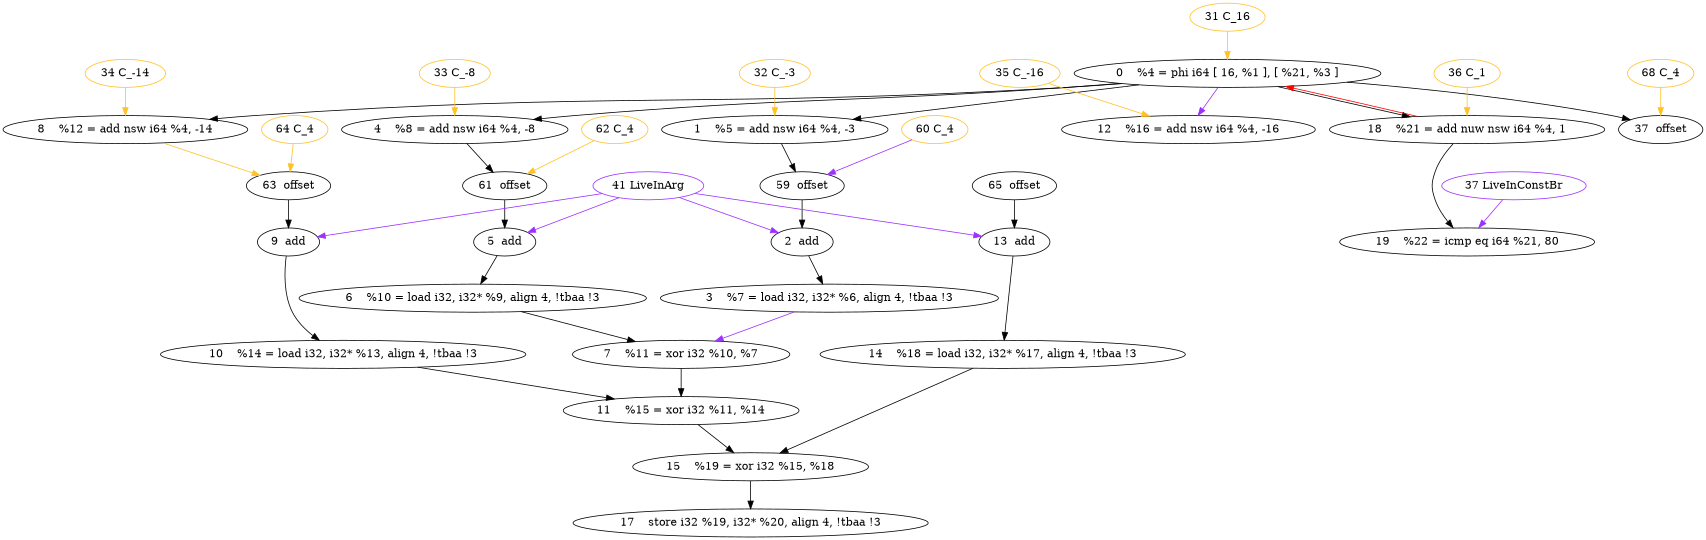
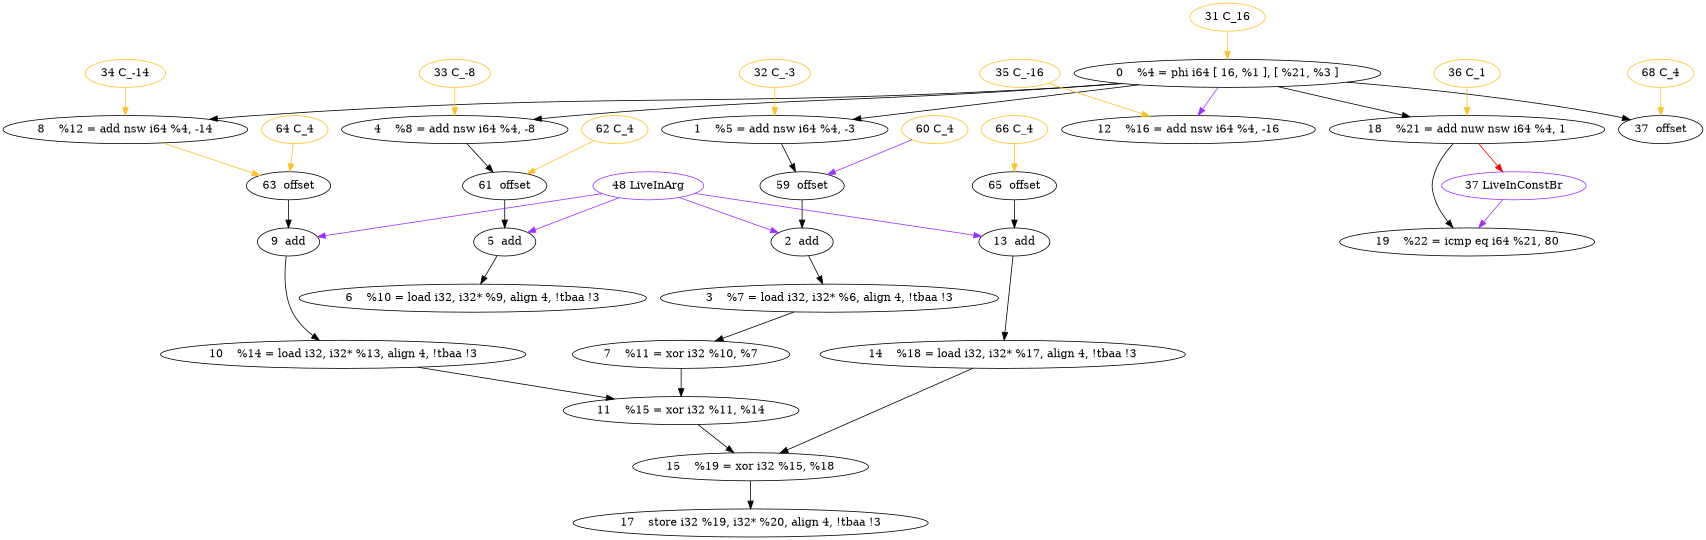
edge "18    %21 = add nuw nsw i64 %4, 1" -> "0    %4 = phi i64 [ 16, %1 ], [ %21, %3 ]": now "18    %21 = add nuw nsw i64 %4, 1" -> "37 LiveInConstBr"
node "66 C_4": added
node "41 LiveInArg": label "41 LiveInArg" -> "48 LiveInArg"
edge "3    %7 = load i32, i32* %6, align 4, !tbaa !3" -> "7    %11 = xor i32 %10, %7": color purple1 -> black
edge "6    %10 = load i32, i32* %9, align 4, !tbaa !3" -> "7    %11 = xor i32 %10, %7": removed
